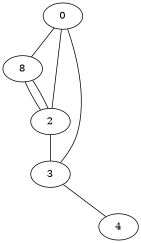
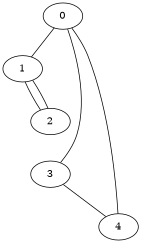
node "8": label "8" -> "1"
edge "0" -- "2": now "0" -- "4"
edge "2" -- "3": removed
